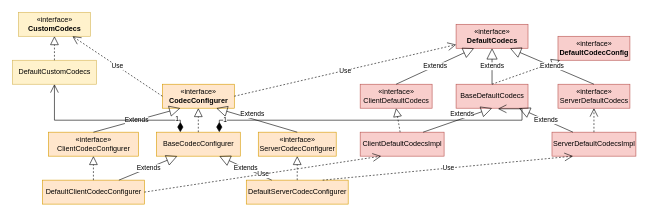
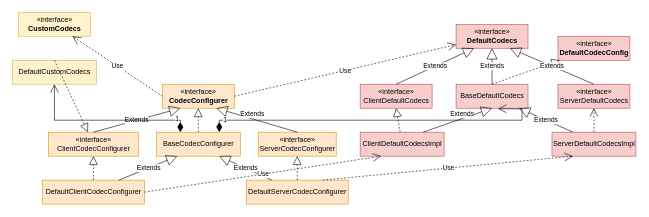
edge "DefaultCustomCodecs" -> "«interface» CustomCodecs": now "DefaultCustomCodecs" -> "«interface» ClientCodecConfigurer"
